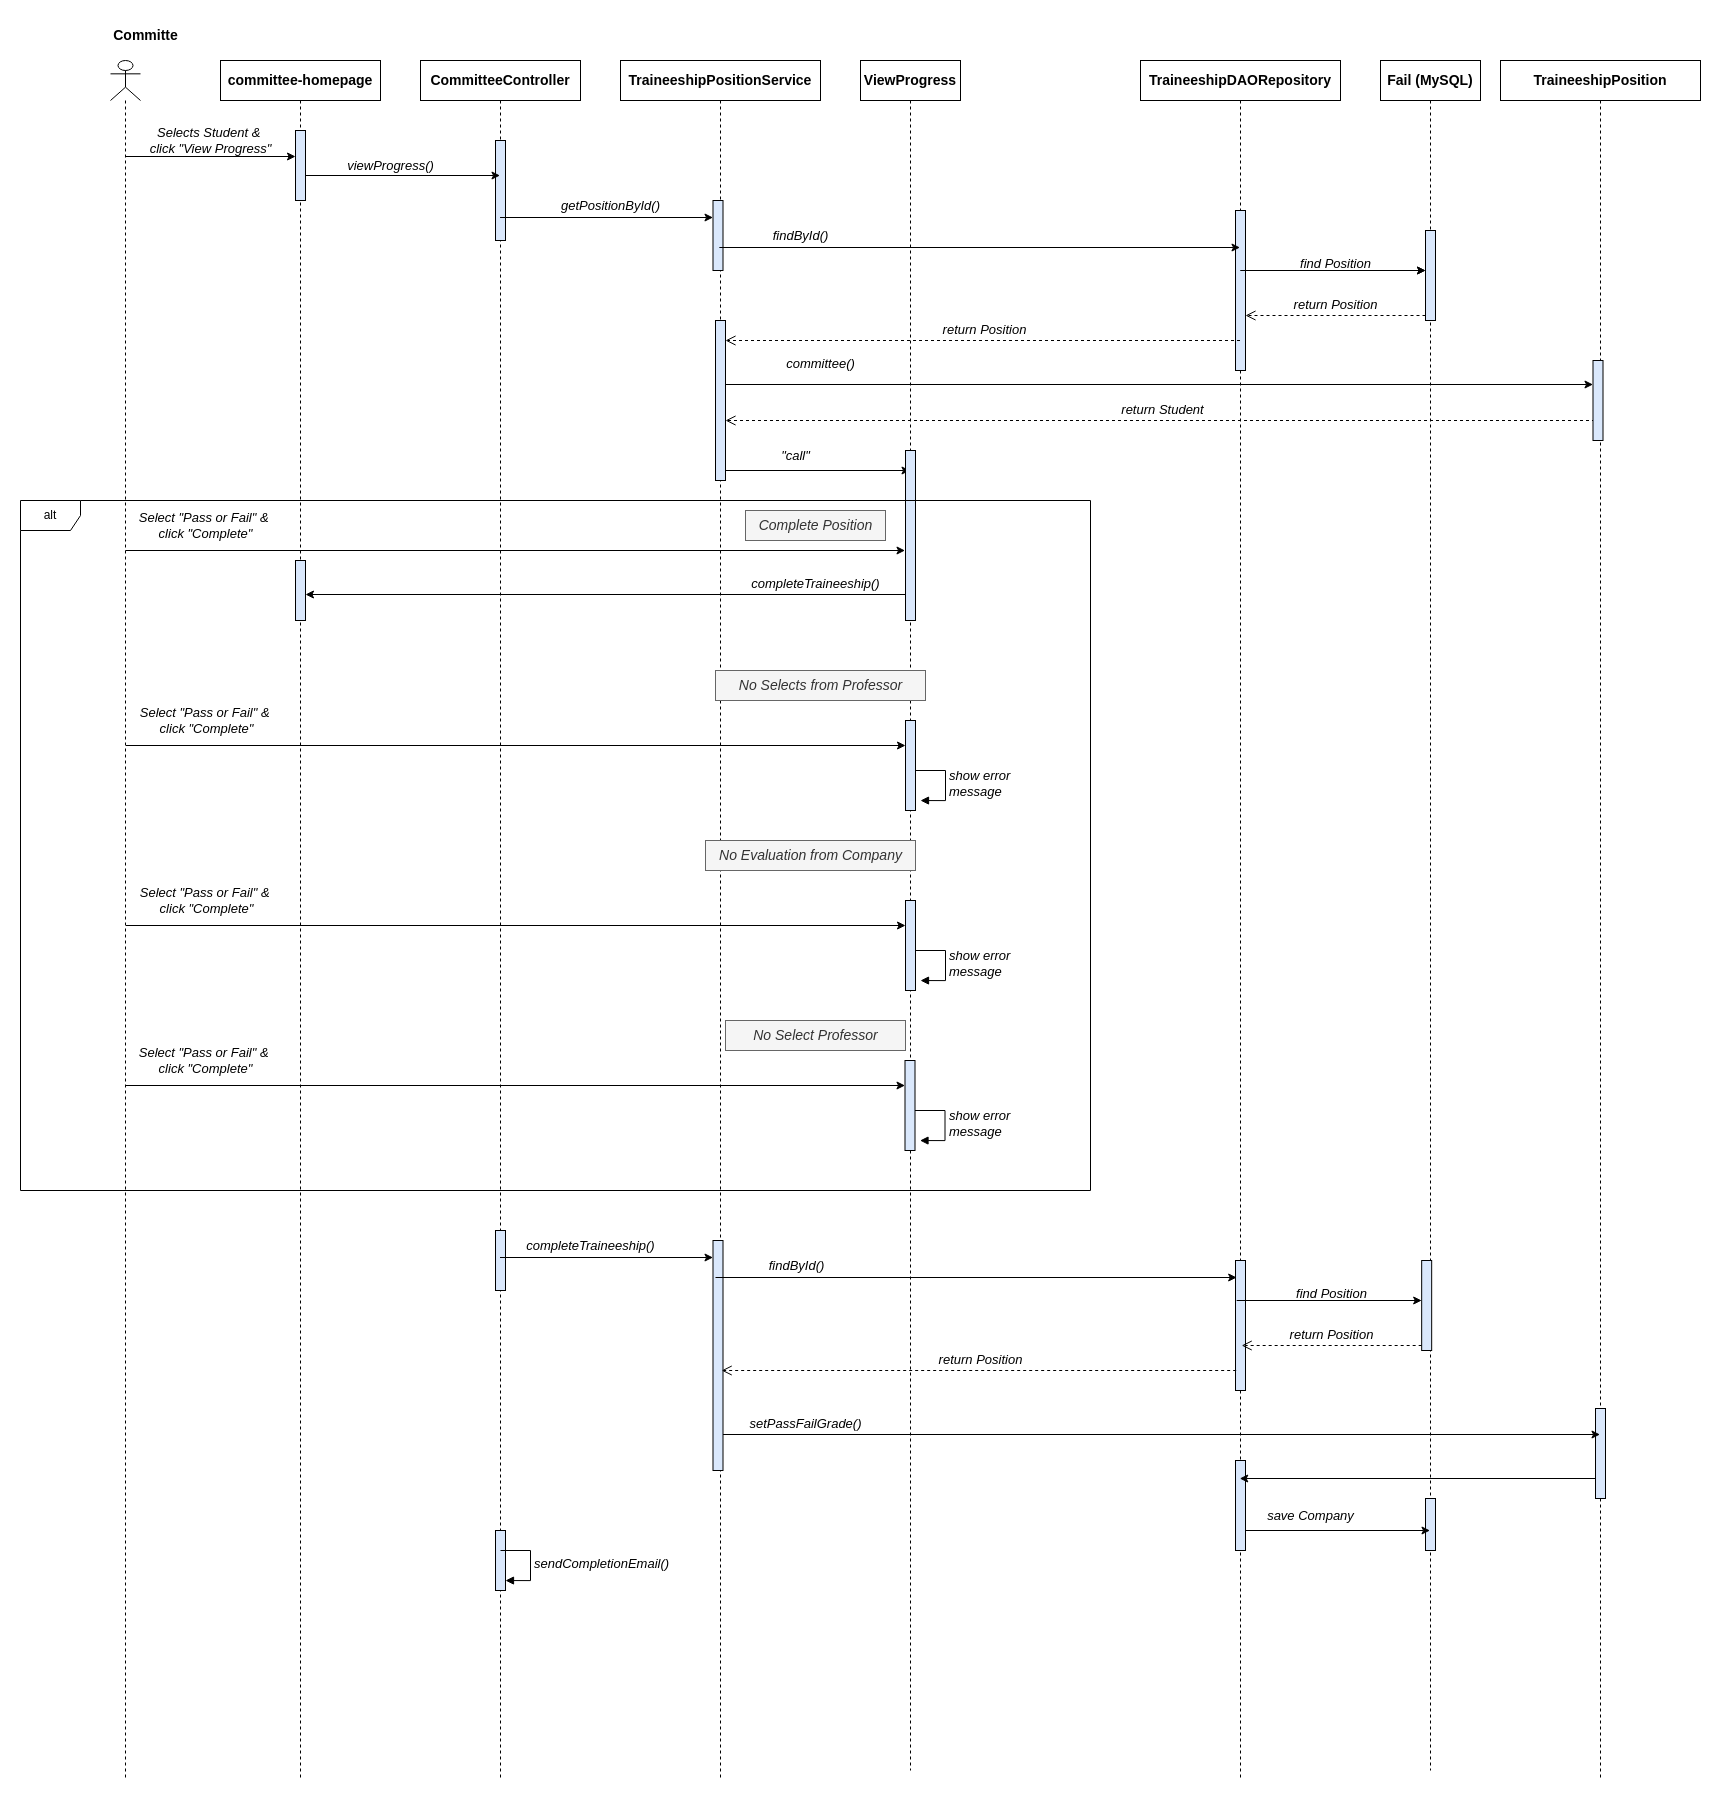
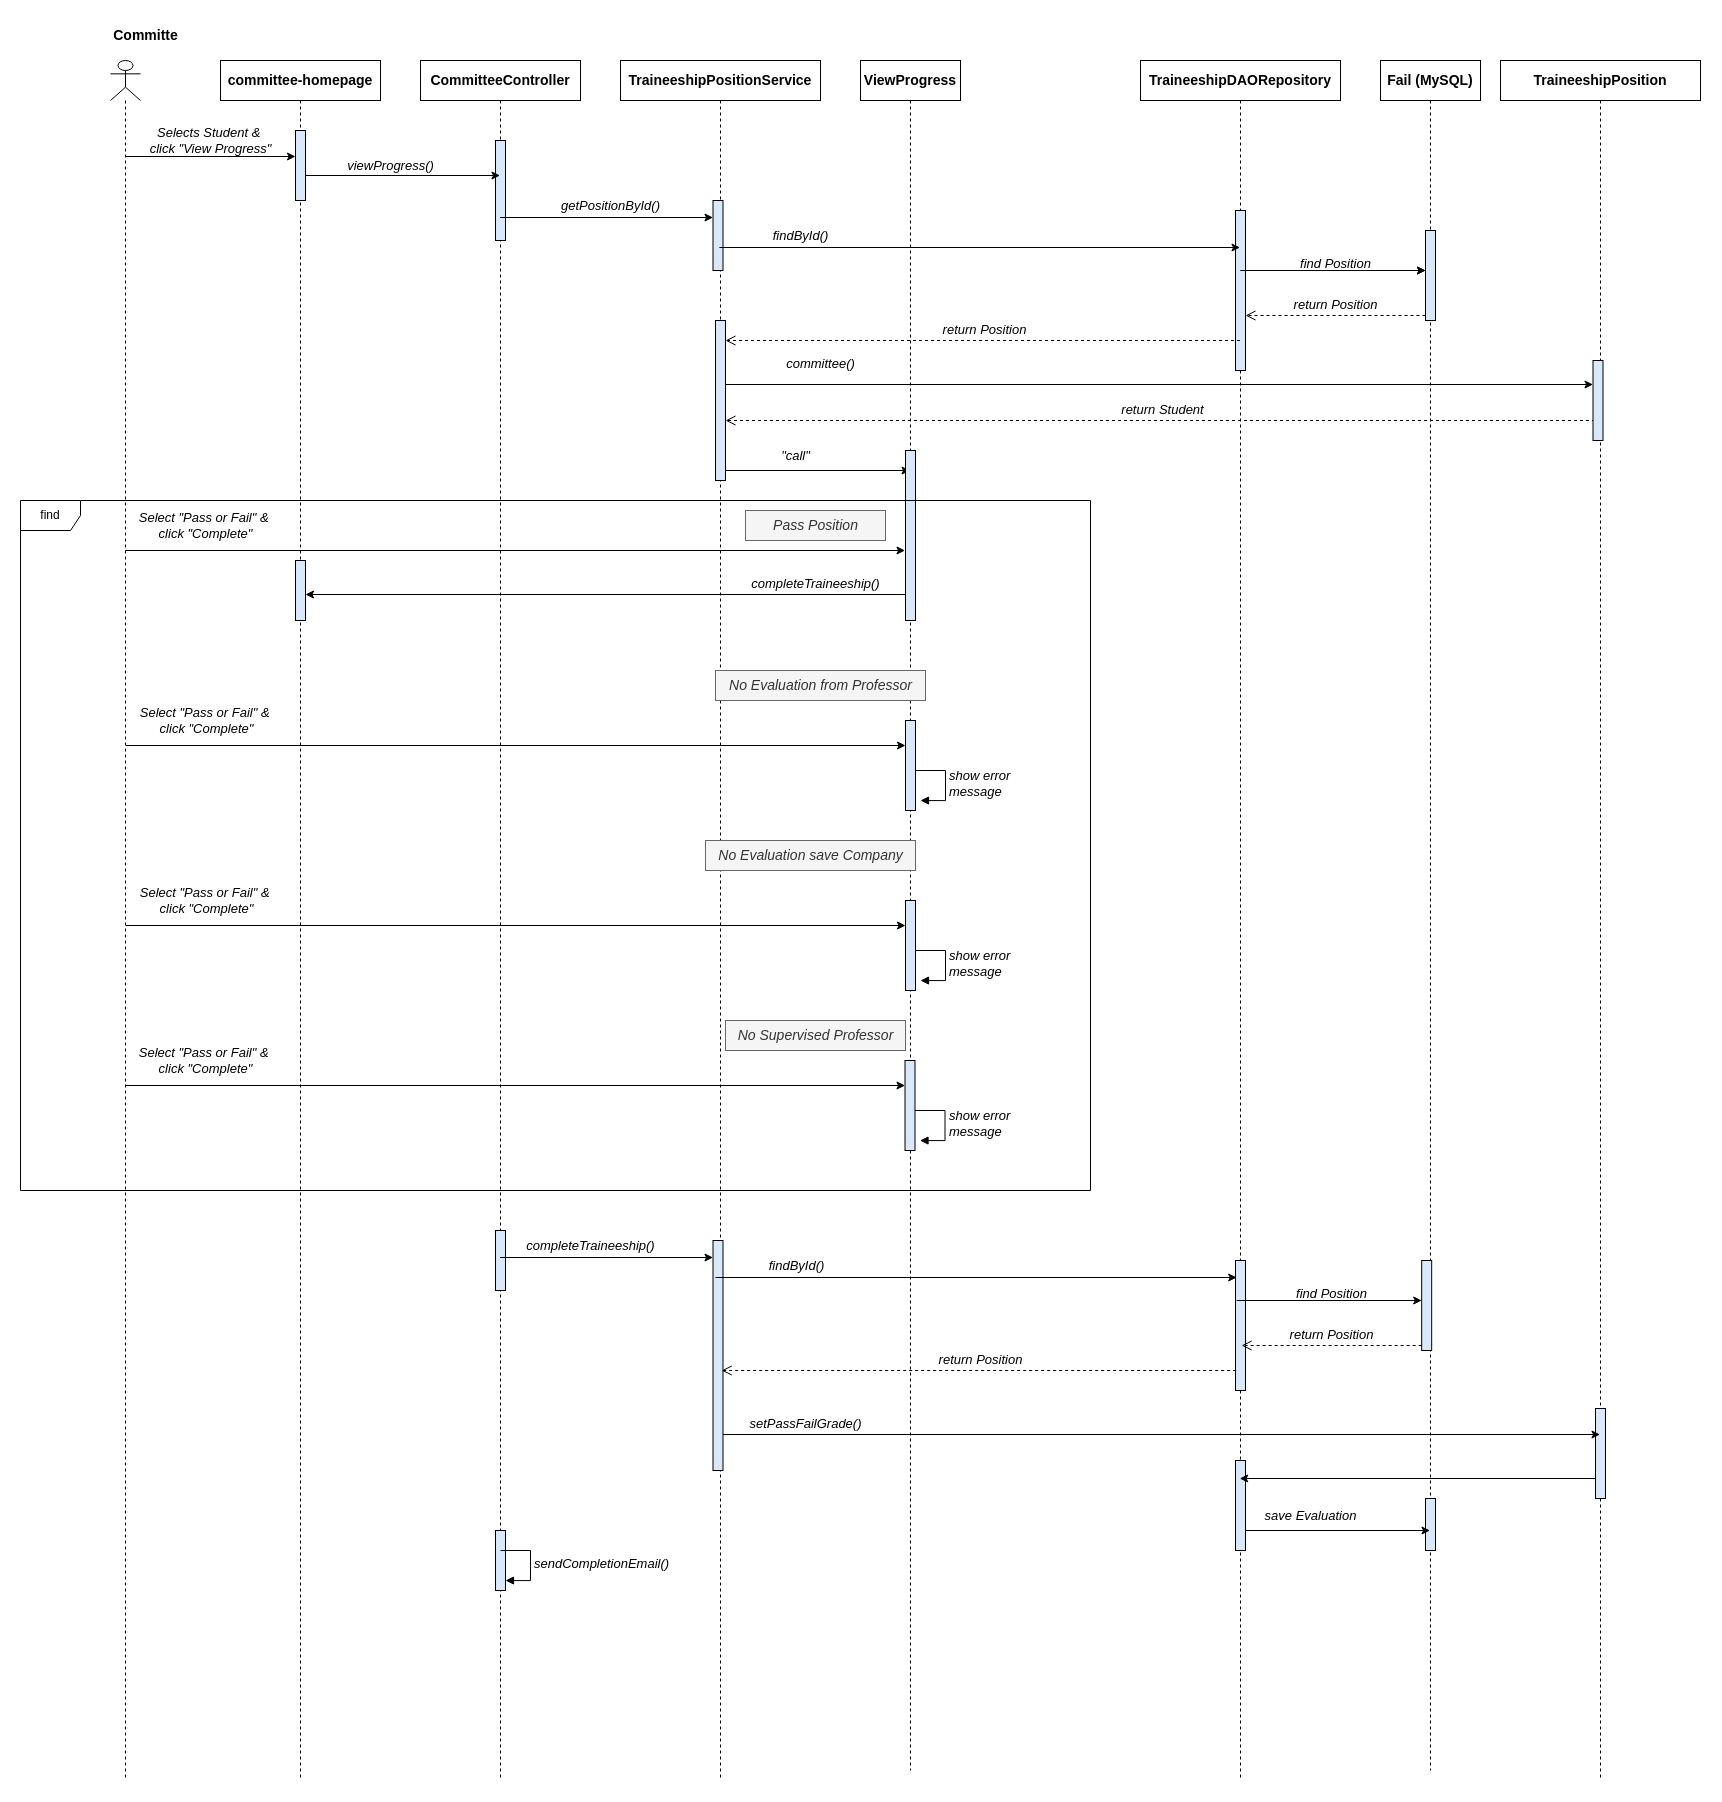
node "alt": label "alt" -> "find"
node "Complete Position": label "Complete Position" -> "Pass Position"
node "No Selects from Professor": label "No Selects from Professor" -> "No Evaluation from Professor"
node "No Evaluation from Company": label "No Evaluation from Company" -> "No Evaluation save Company"
node "No Select Professor": label "No Select Professor" -> "No Supervised Professor"
node "save Company": label "save Company" -> "save Evaluation"
